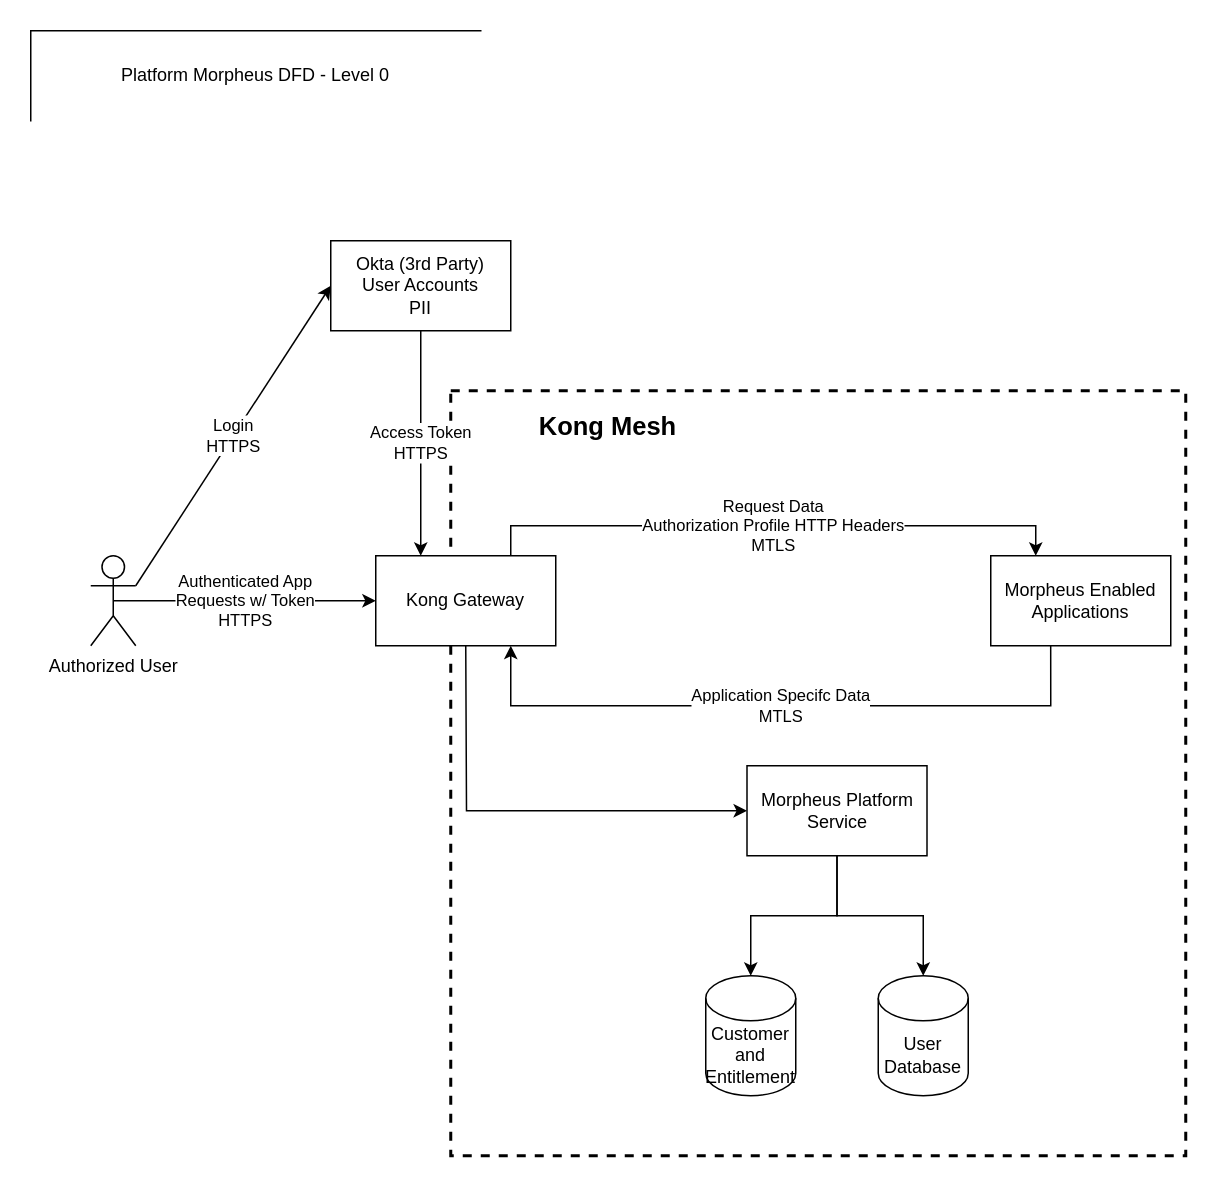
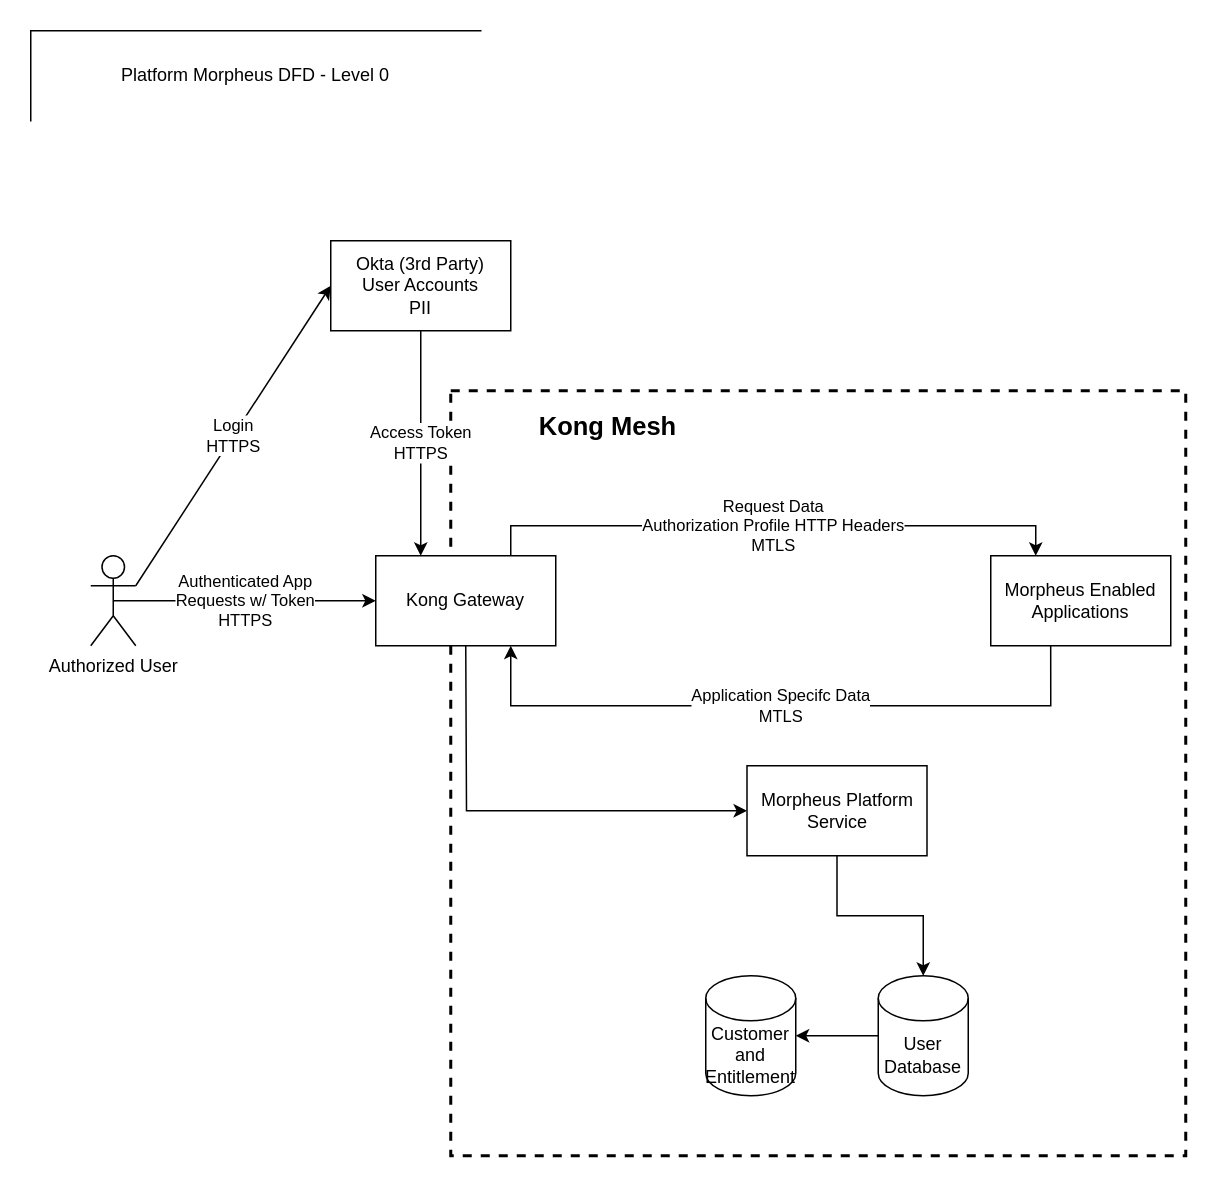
edge "Morpheus Platform Service" -> "Customer and Entitlement": now "User Database" -> "Customer and Entitlement"
